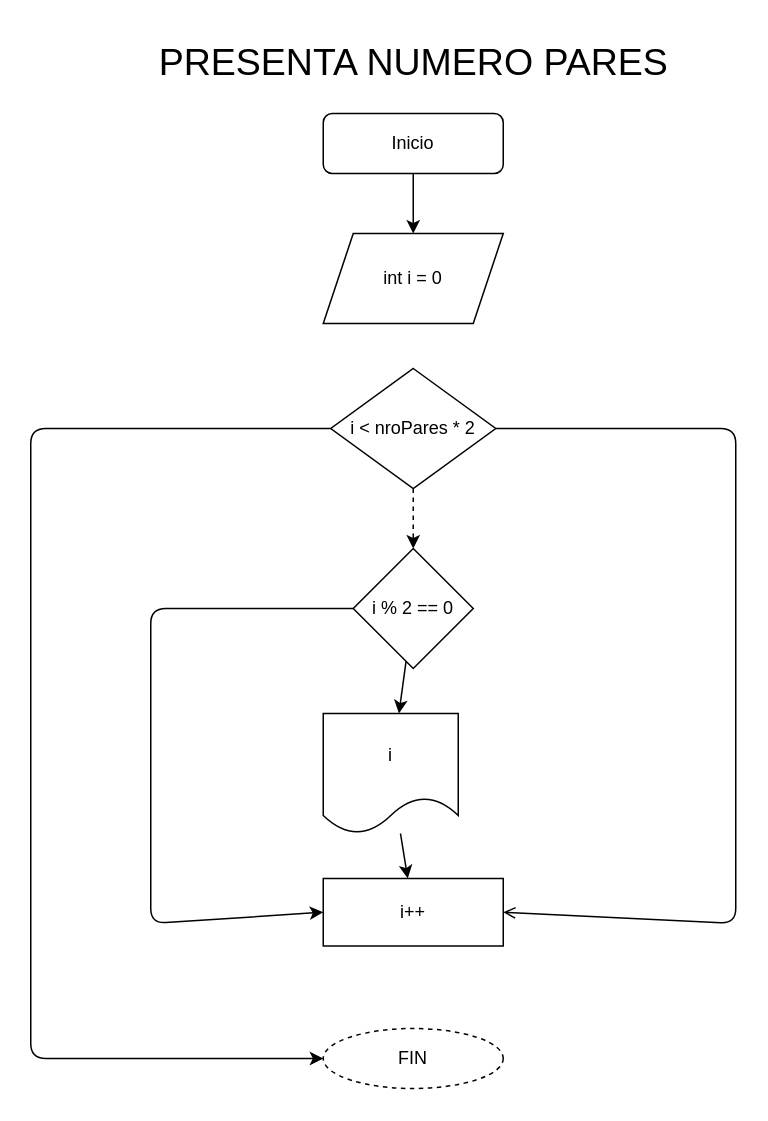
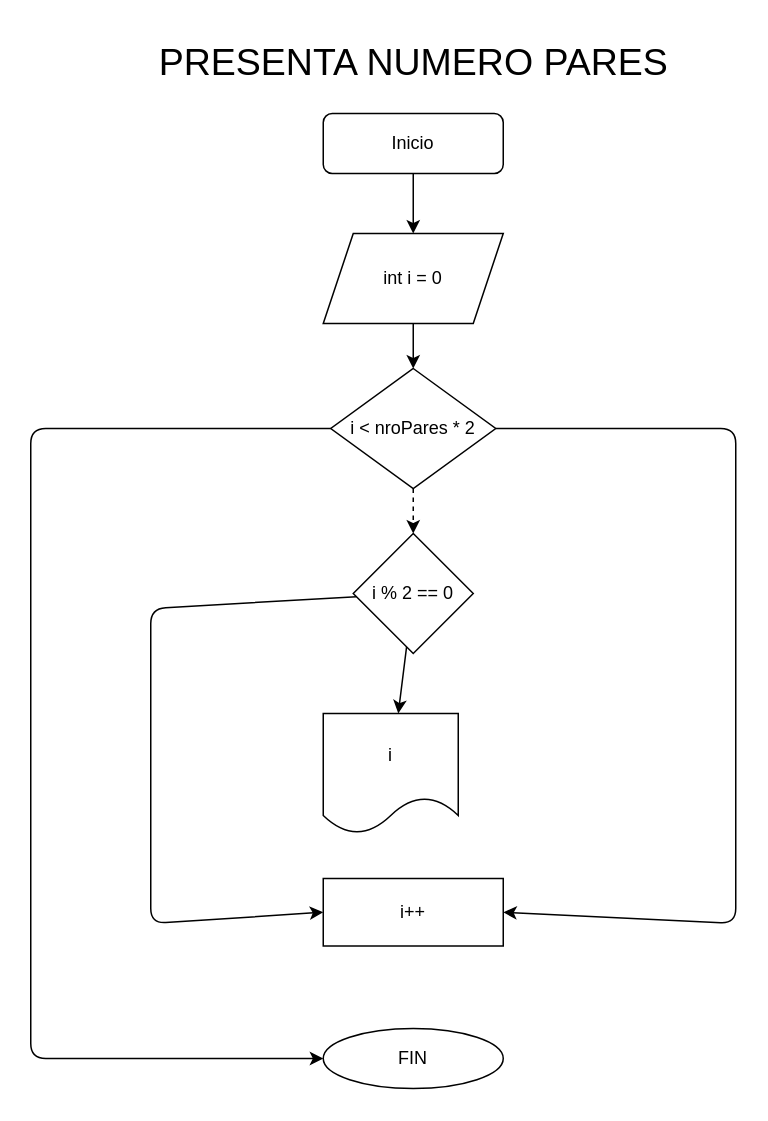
edge "int i = 0" -> "i < nroPares * 2": added
node "i % 2 == 0": moved (413, 608) -> (413, 593)
edge "i" -> "i++": removed
edge "i < nroPares * 2" -> "i++": arrowhead open -> classic
node "FIN": style dashed -> solid
